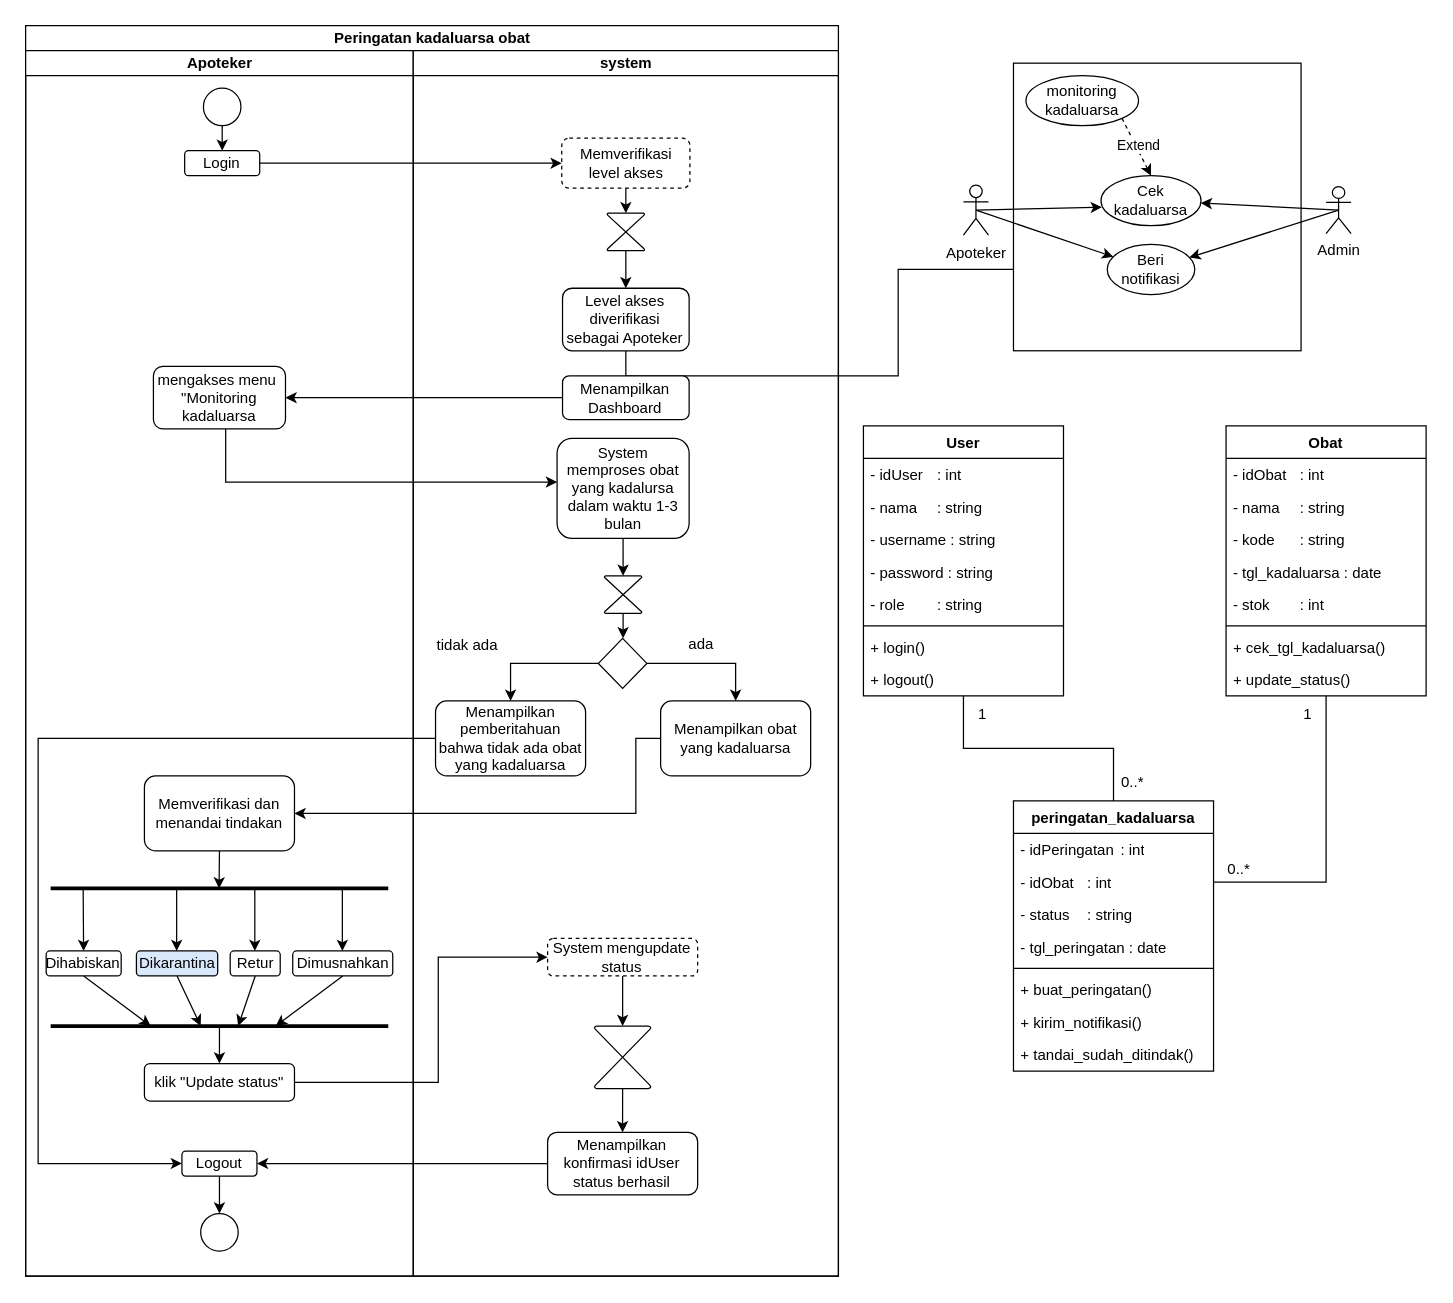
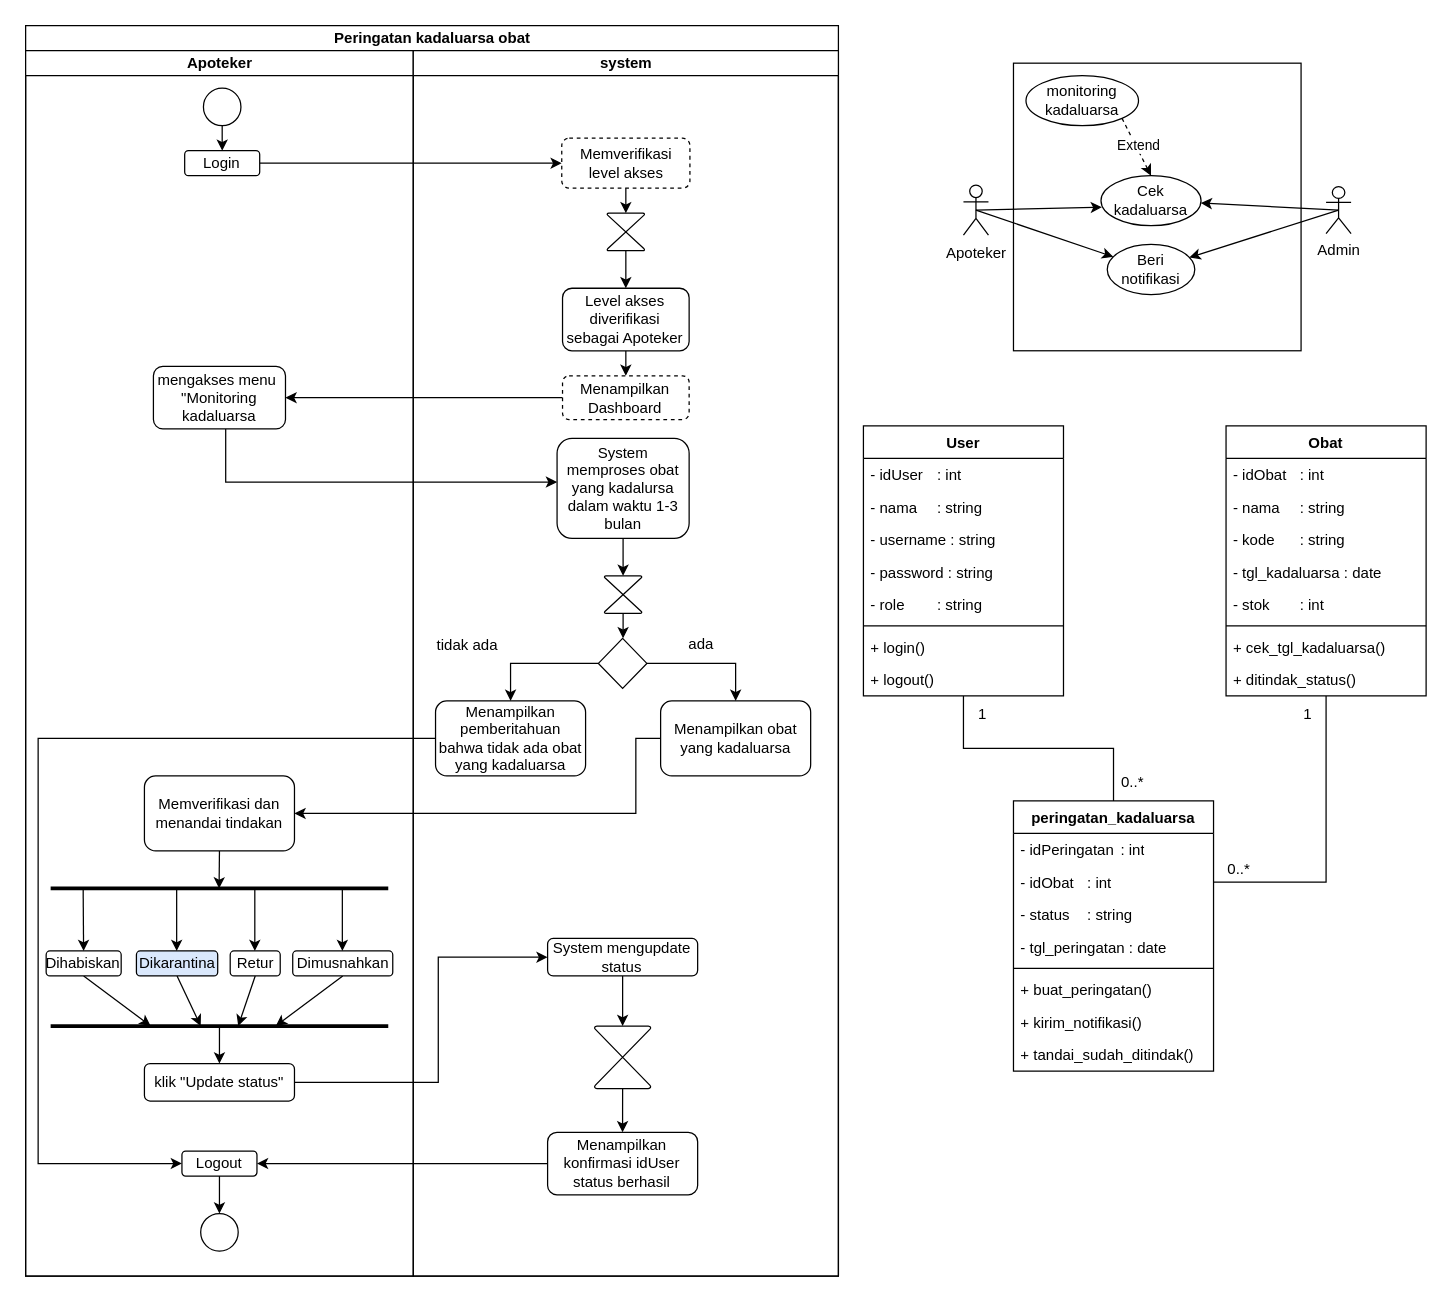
edge "Level akses diverifikasi sebagai Apoteker" -> "Beri notifikasi": now "Level akses diverifikasi sebagai Apoteker" -> "Menampilkan Dashboard"
node "Menampilkan Dashboard": style solid -> dashed
node "+ update_status()": label "+ update_status()" -> "+ ditindak_status()"
node "System mengupdate status": style dashed -> solid
